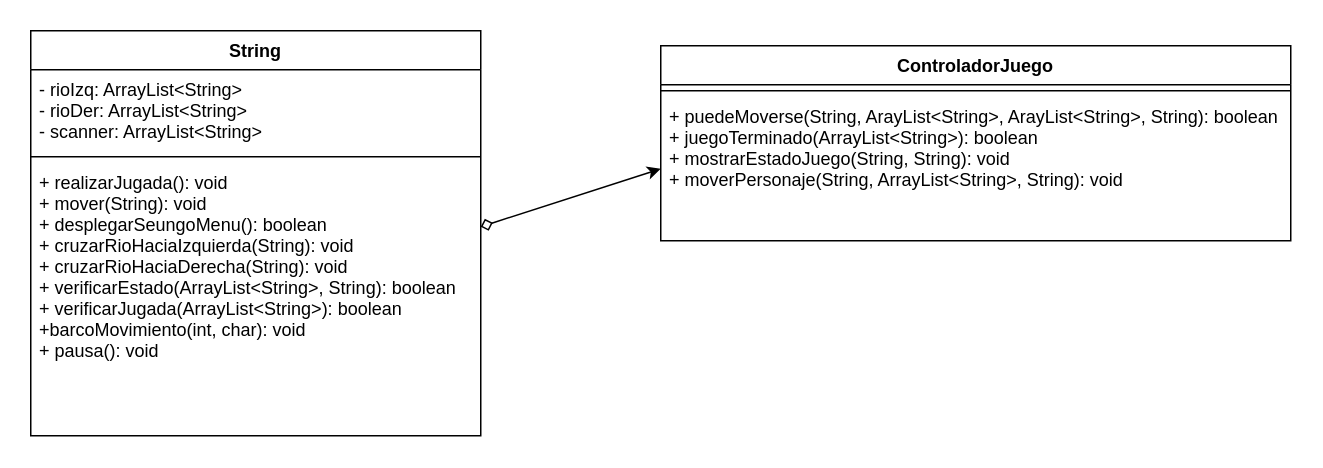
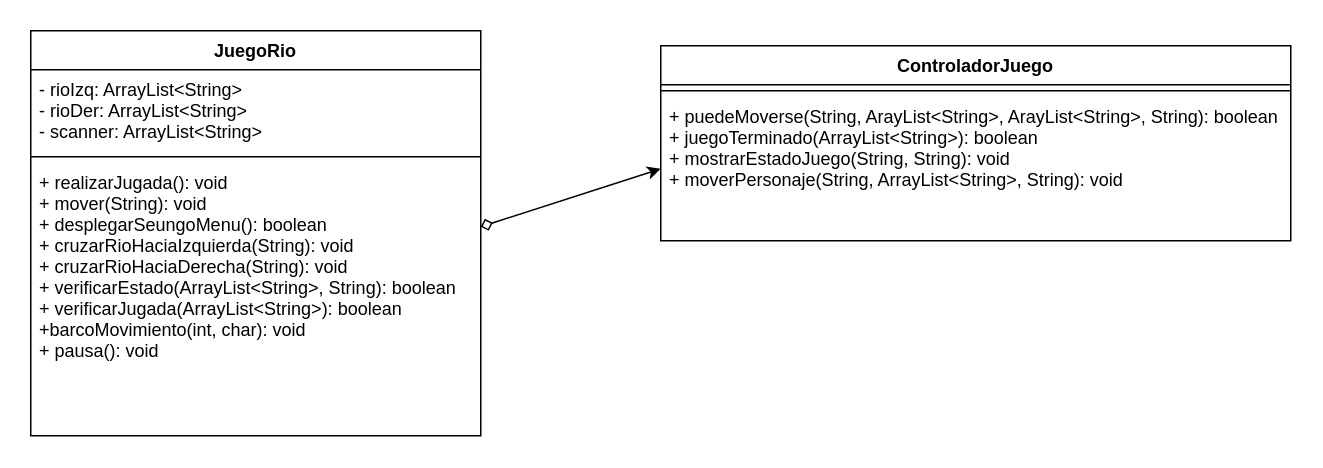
node "String": label "String" -> "JuegoRio"
